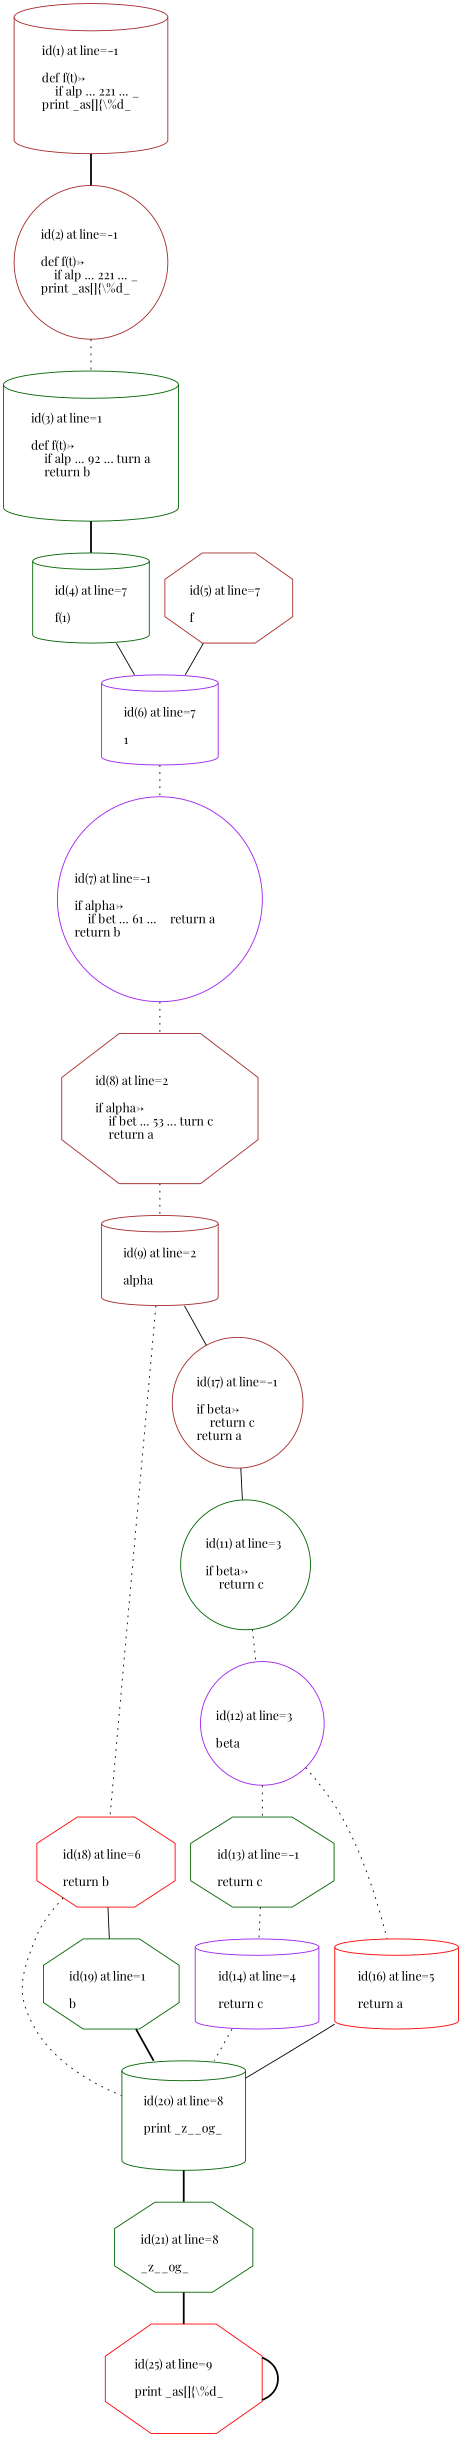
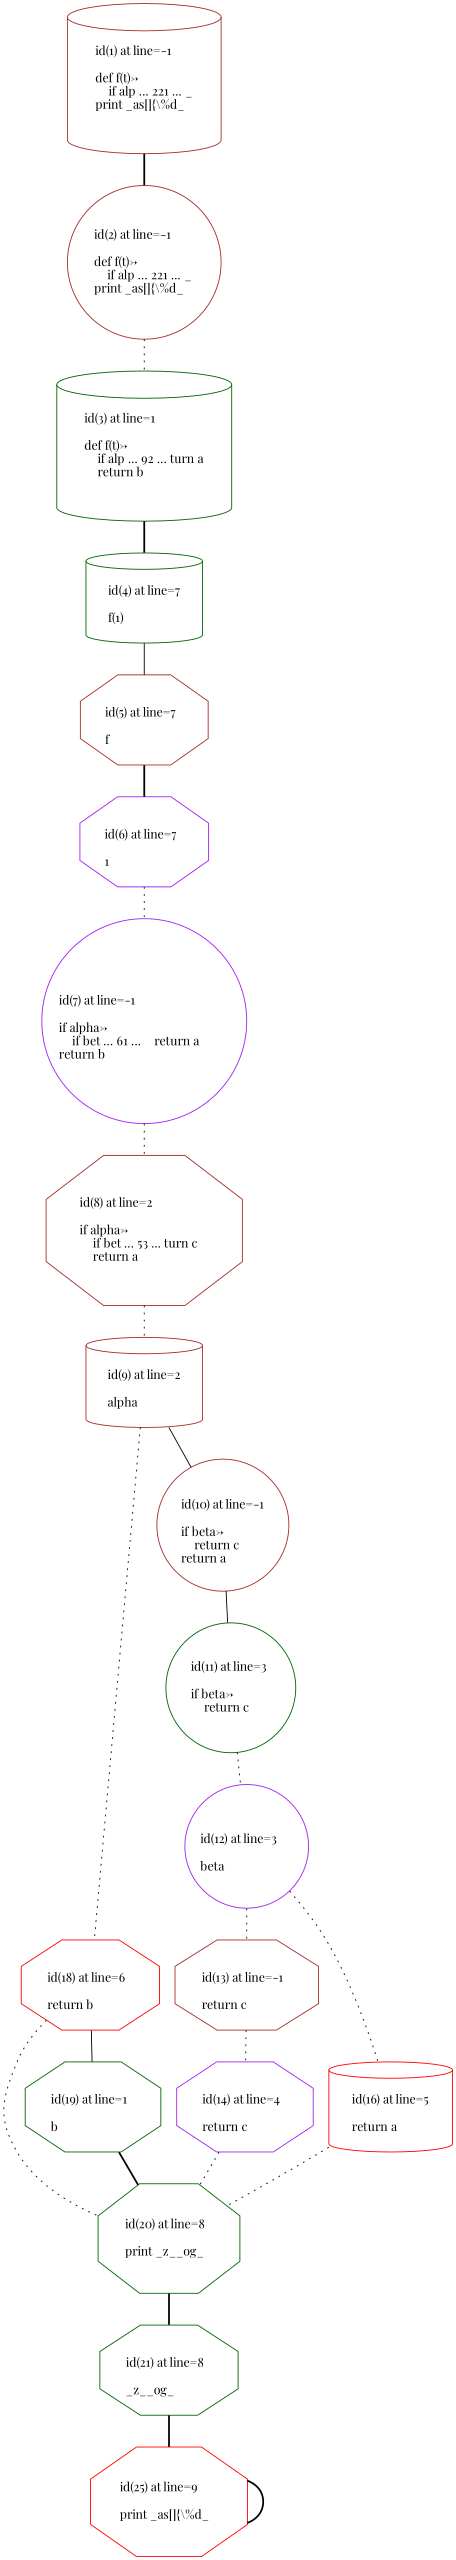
edge "id(4) at line=7 f(1)" -- "id(6) at line=7 1": now "id(4) at line=7 f(1)" -- "id(5) at line=7 f"
edge "id(5) at line=7 f" -- "id(6) at line=7 1": style solid -> bold
node "id(6) at line=7 1": shape cylinder -> octagon
node "id(17) at line=-1 if beta-> return c return a": label "id(17) at line=-1 if beta-> return c return a" -> "id(10) at line=-1 if beta-> return c return a"
node "id(13) at line=-1 return c": color darkgreen -> brown
node "id(14) at line=4 return c": shape cylinder -> octagon
edge "id(16) at line=5 return a" -- "id(20) at line=8 print _z__og_": style solid -> dotted
node "id(20) at line=8 print _z__og_": shape cylinder -> octagon
